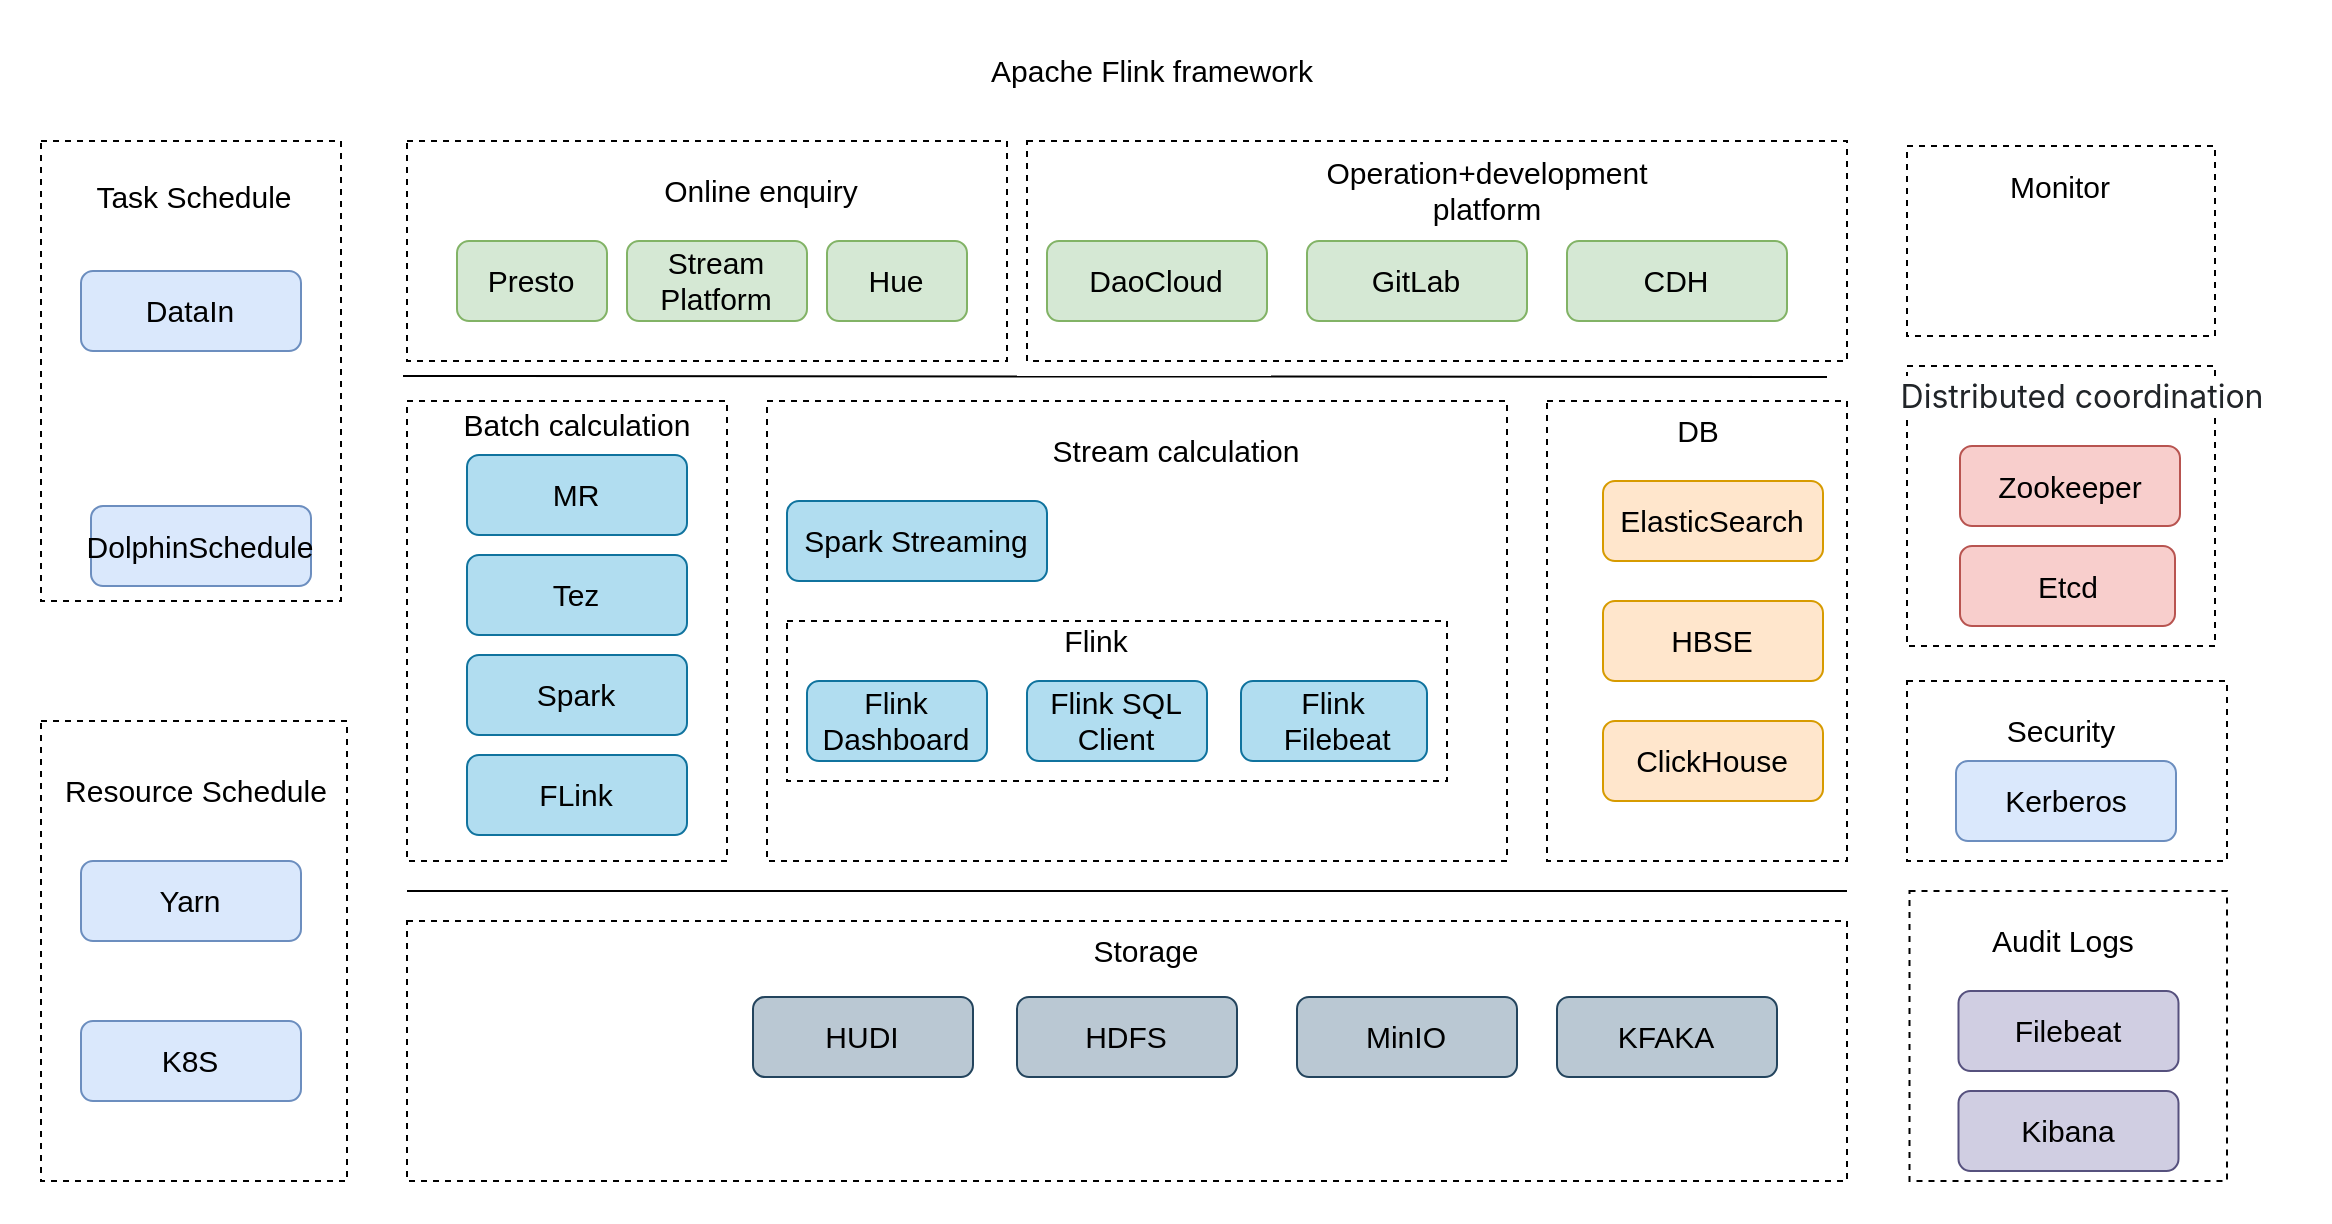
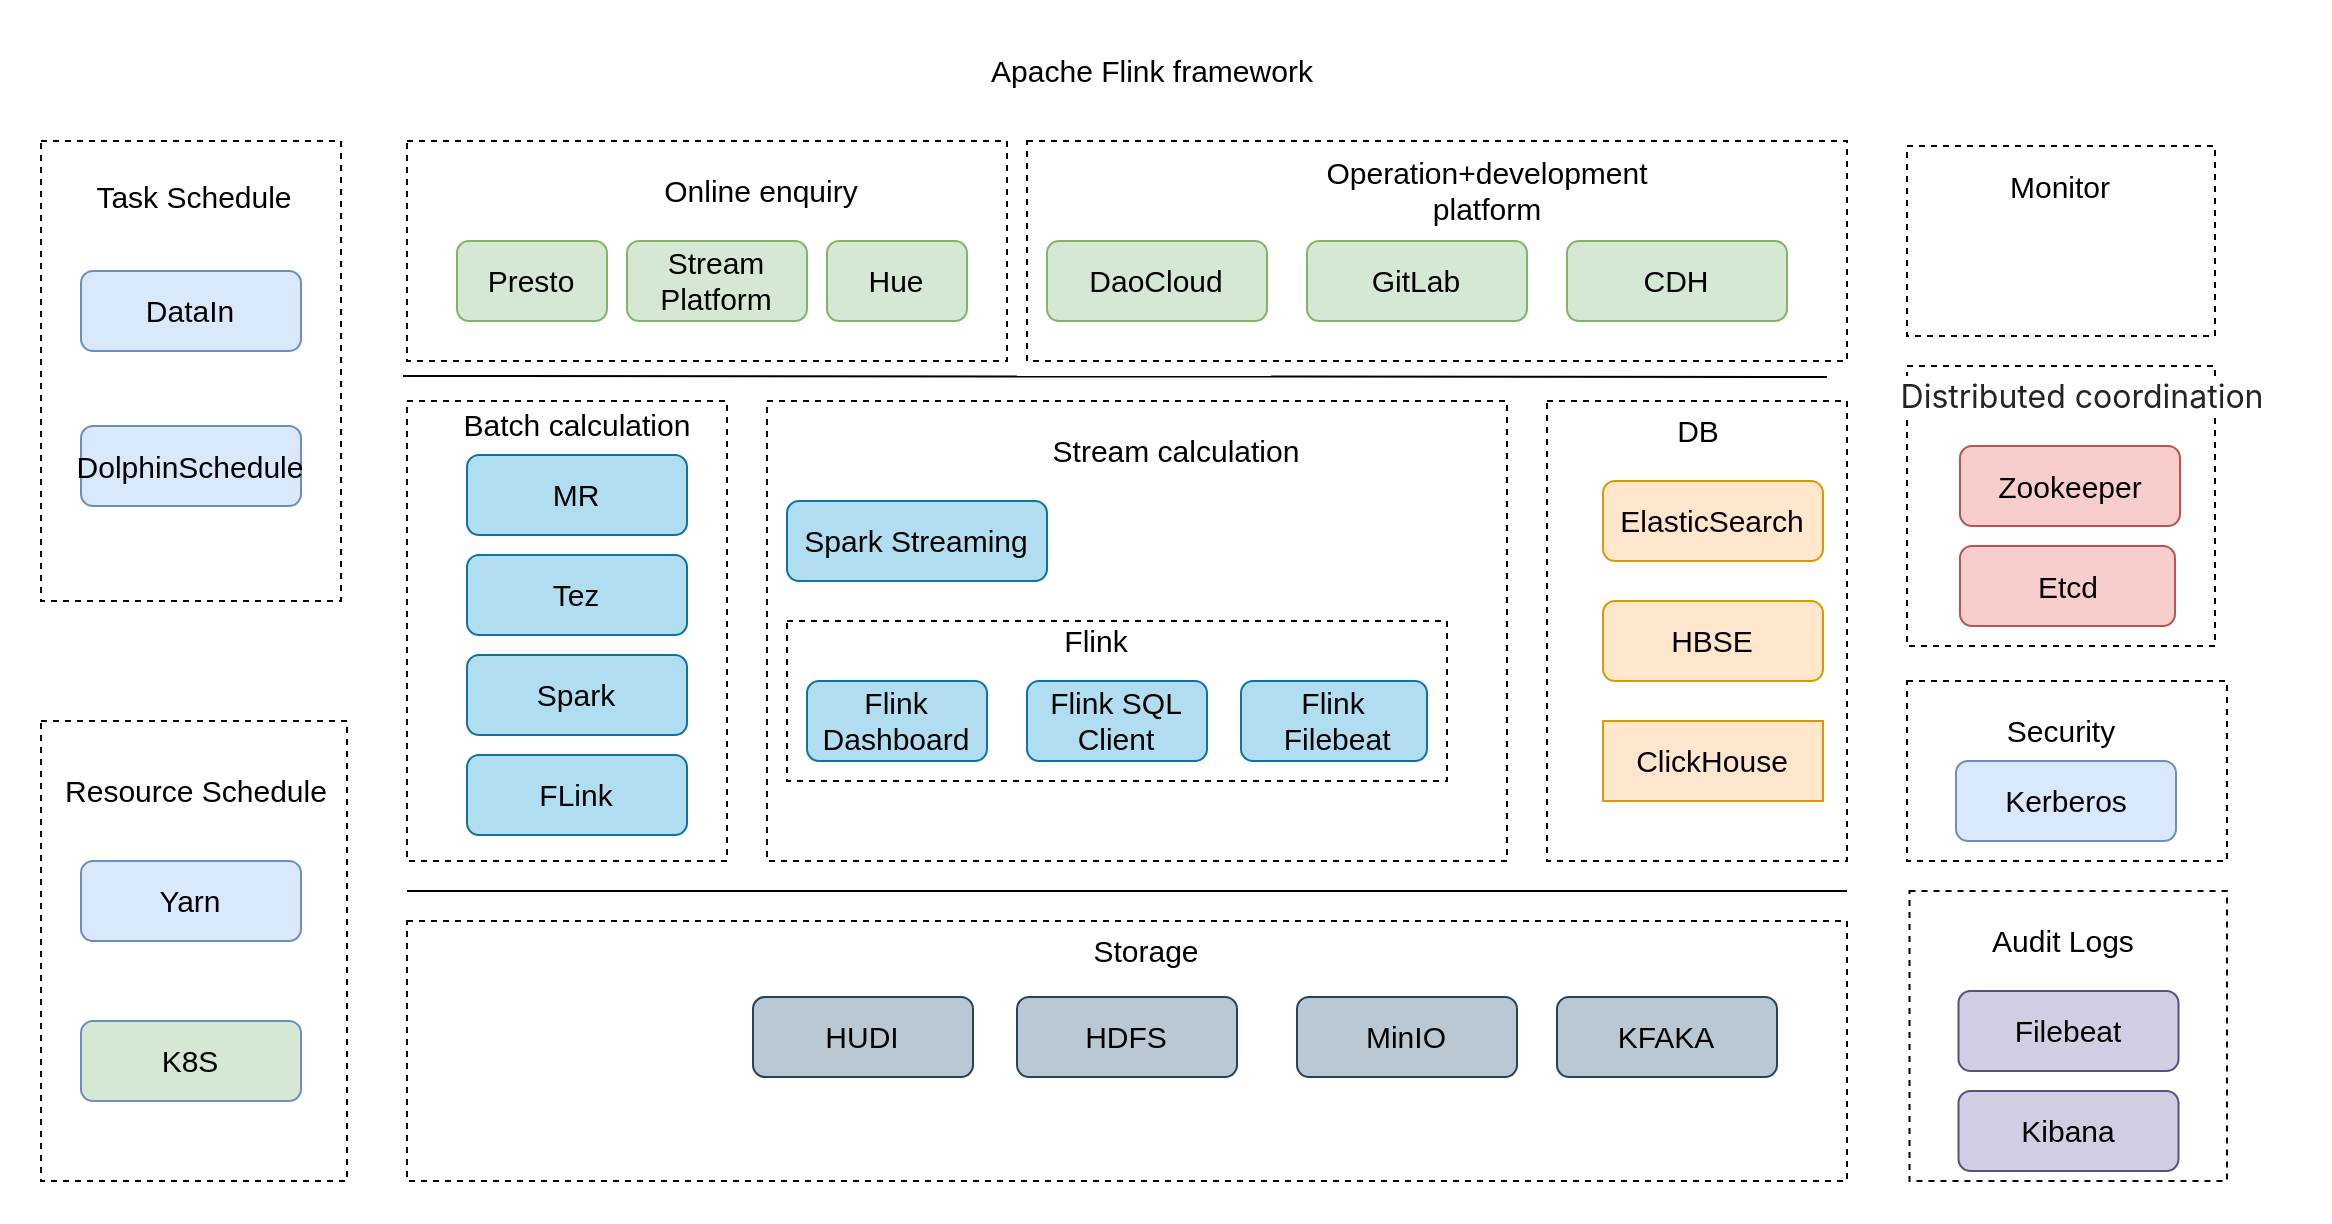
node "DolphinSchedule": moved (201, 546) -> (191, 466)
node "ClickHouse": shape rounded rectangle -> rectangle
node "K8S": fillcolor #dae8fc -> #d5e8d4
